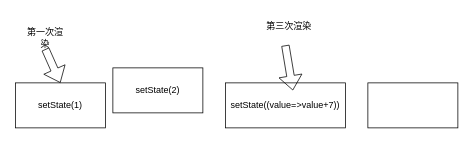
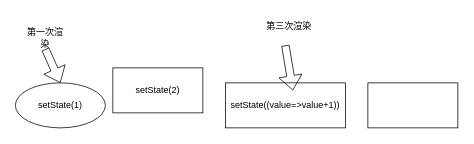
node "setState(1)": shape rectangle -> ellipse
node "setState((value=>value+7))": label "setState((value=>value+7))" -> "setState((value=>value+1))"
